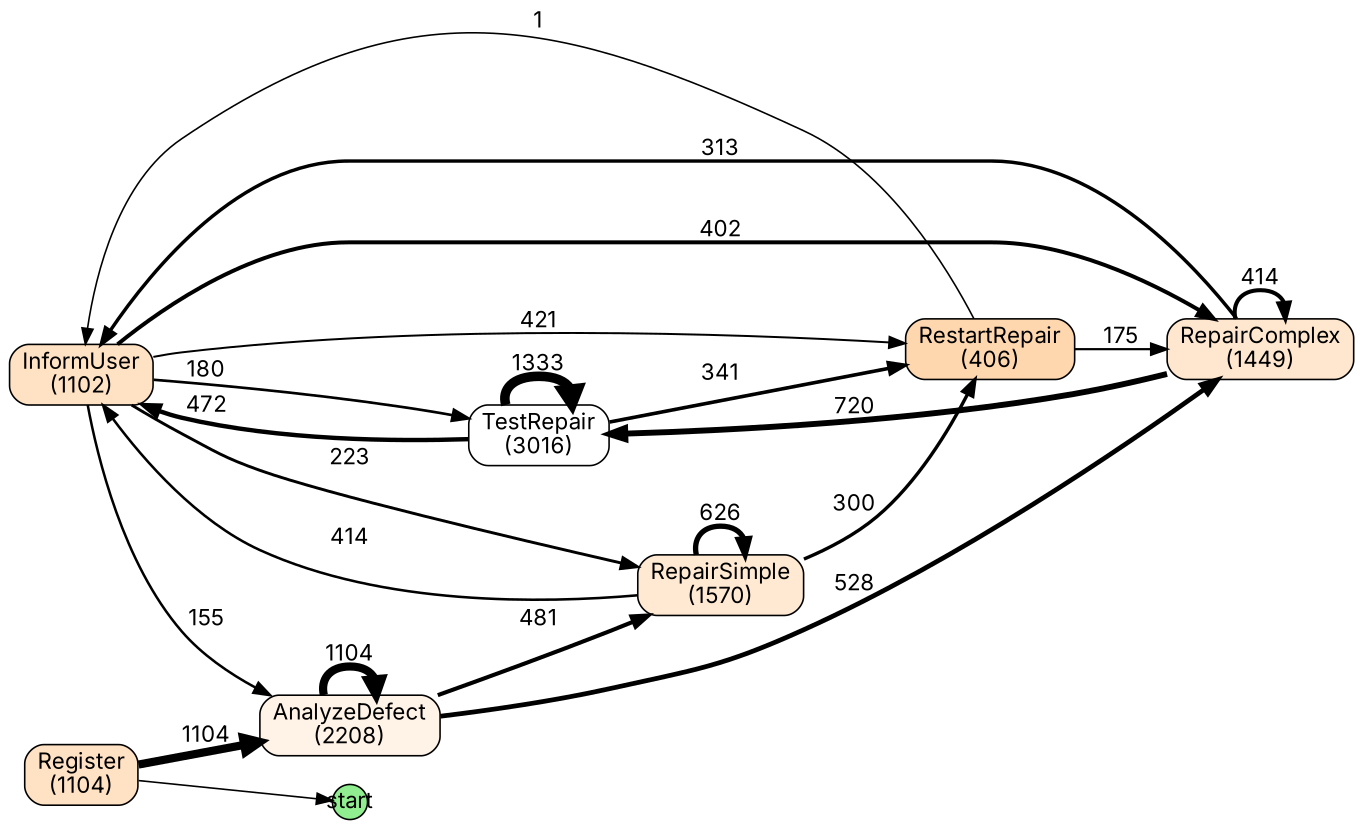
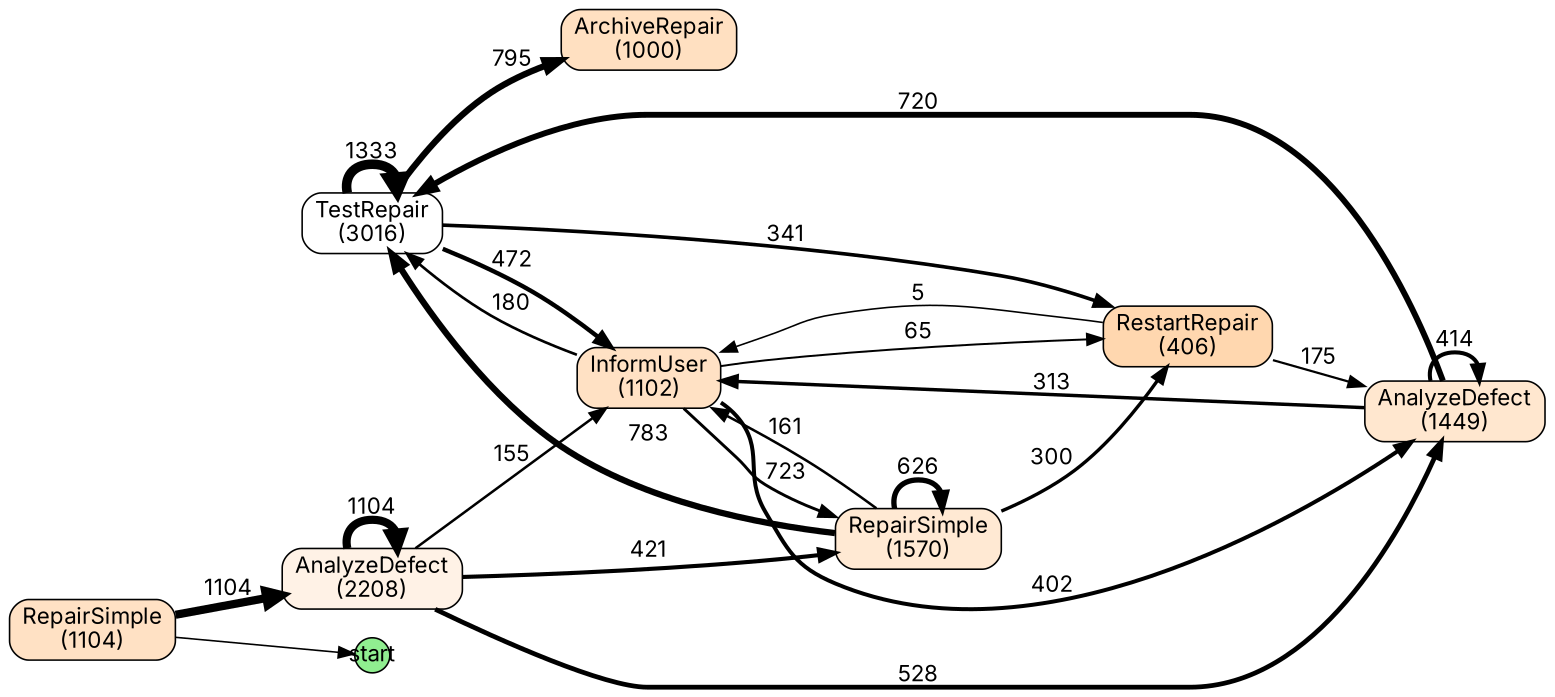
edge "RestartRepair (406)" -> "InformUser (1102)": label "1" -> "5"
node "ArchiveRepair (1000)": added
edge "InformUser (1102)" -> "RestartRepair (406)": label "421" -> "65"
node "RepairComplex (1449)": label "RepairComplex (1449)" -> "AnalyzeDefect (1449)"
edge "InformUser (1102)" -> "RepairSimple (1570)": label "223" -> "723"
edge "RepairSimple (1570)" -> "TestRepair (3016)": added, label "783"
edge "RepairSimple (1570)" -> "InformUser (1102)": label "414" -> "161"
edge "InformUser (1102)" -> "AnalyzeDefect (2208)": reversed
edge "AnalyzeDefect (2208)" -> "RepairSimple (1570)": label "481" -> "421"
node "Register (1104)": label "Register (1104)" -> "RepairSimple (1104)"
